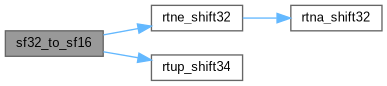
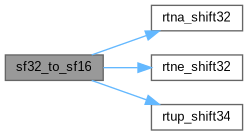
edge "rtne_shift32" -> "rtna_shift32": now "sf32_to_sf16" -> "rtna_shift32"
